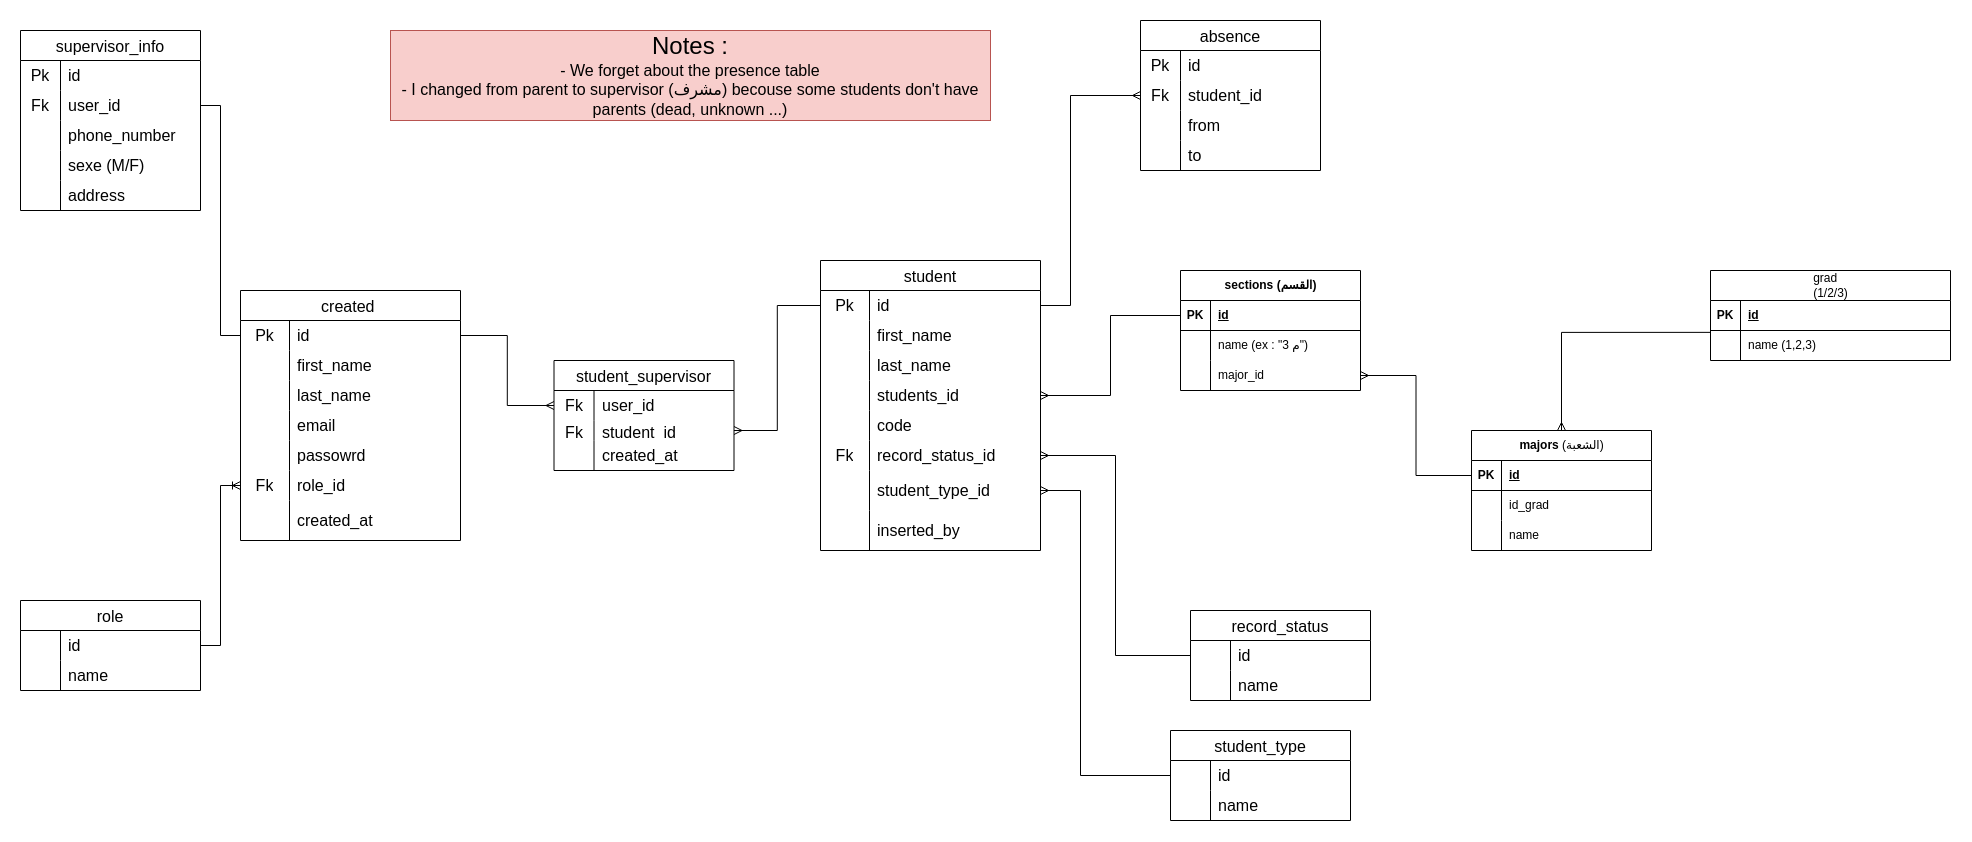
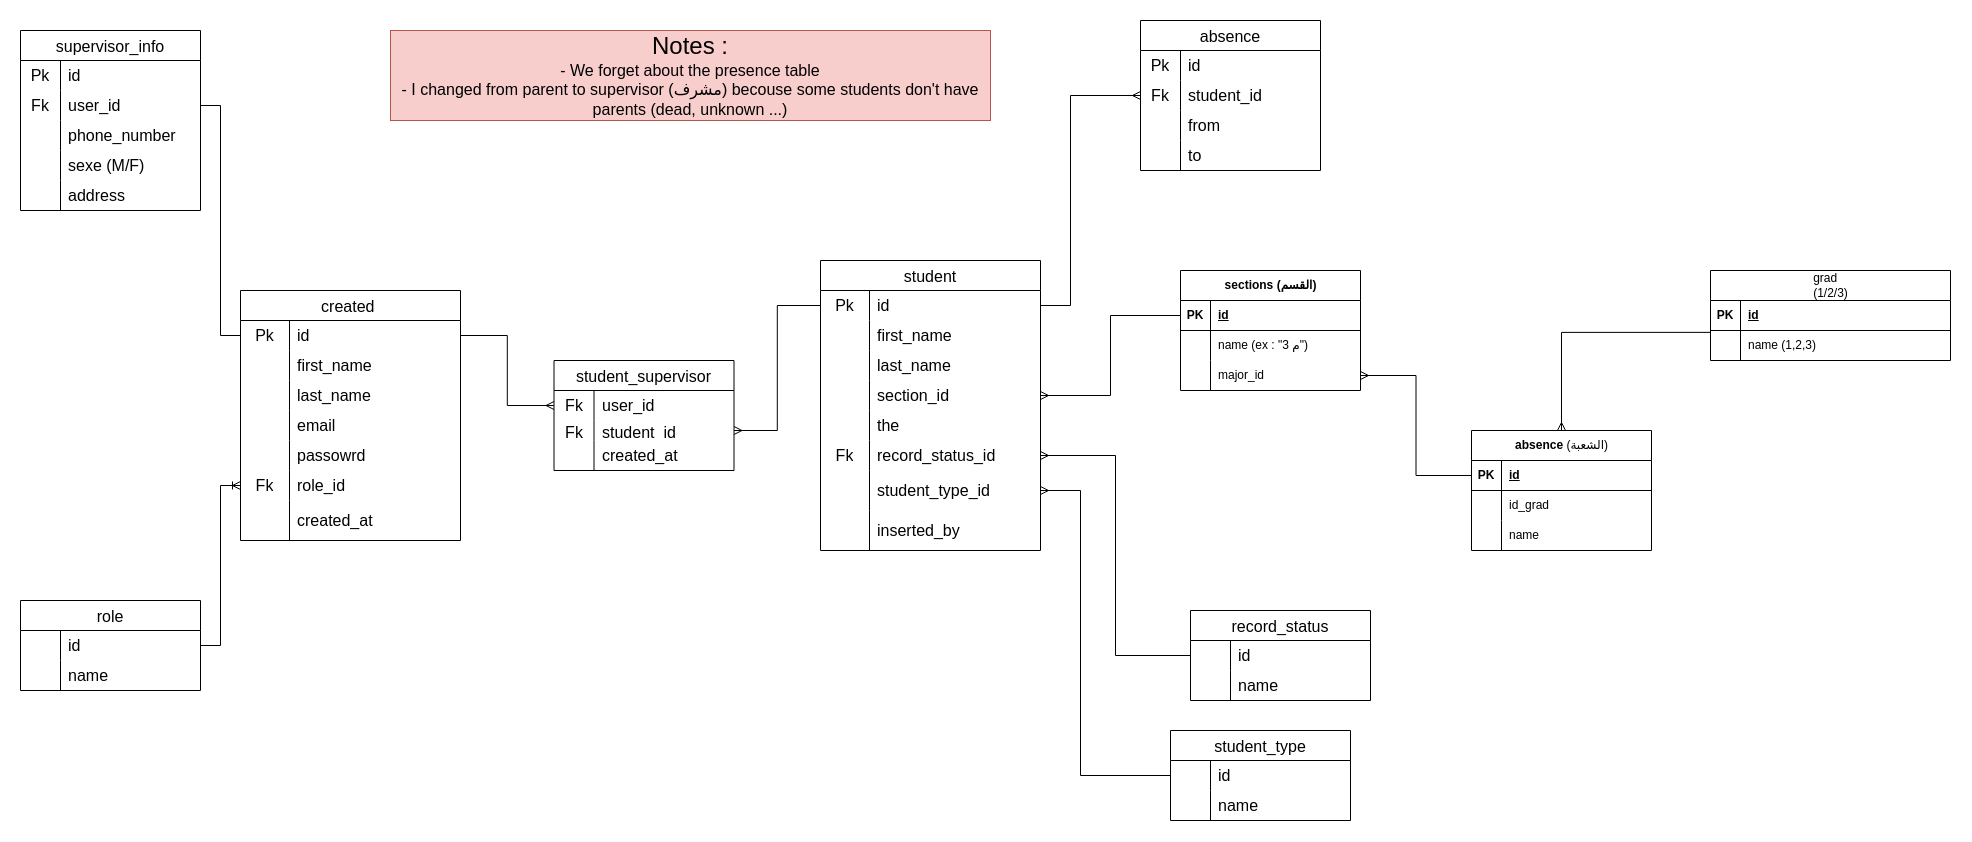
node "students_id": label "students_id" -> "section_id"
node "code": label "code" -> "the"
node "majors (الشعبة)": label "majors (الشعبة)" -> "absence (الشعبة)"
